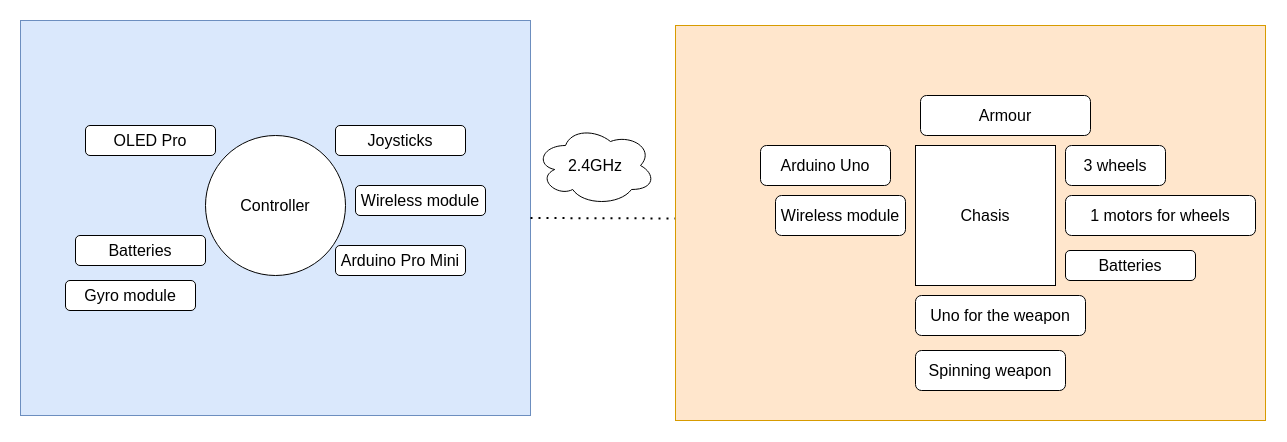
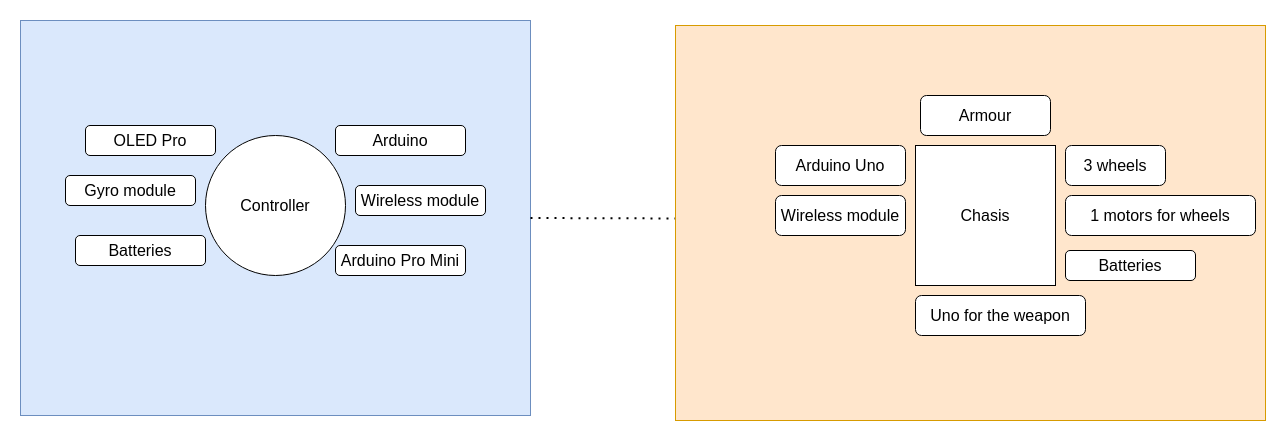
node "Armour": size 170x40 -> 130x40
node "Joysticks": label "Joysticks" -> "Arduino"
node "2.4GHz": removed
node "Arduino Uno": moved (826, 166) -> (841, 166)
node "Gyro module": moved (131, 296) -> (131, 191)
node "Spinning weapon": removed
